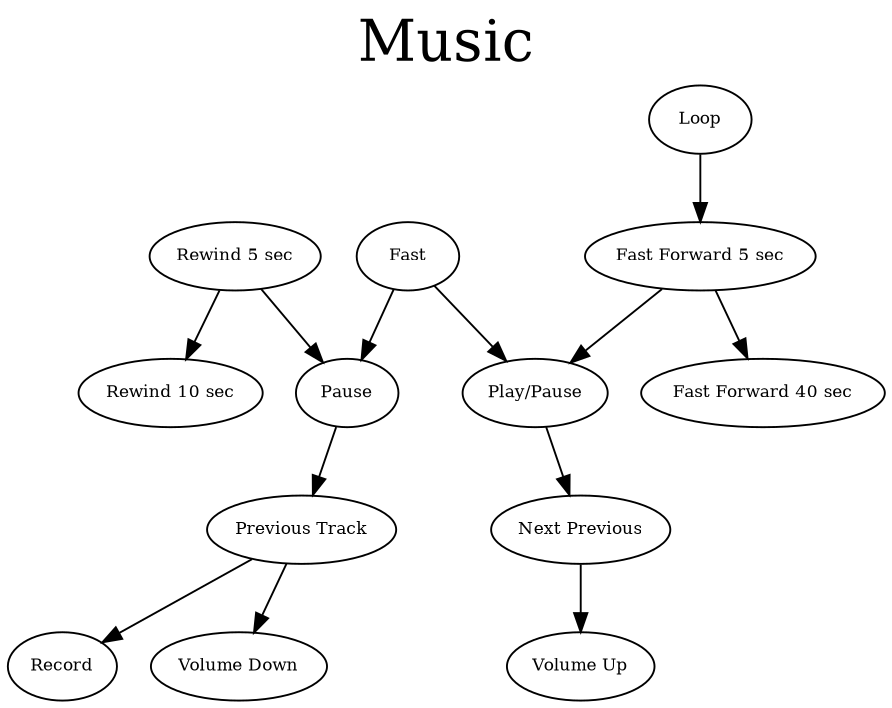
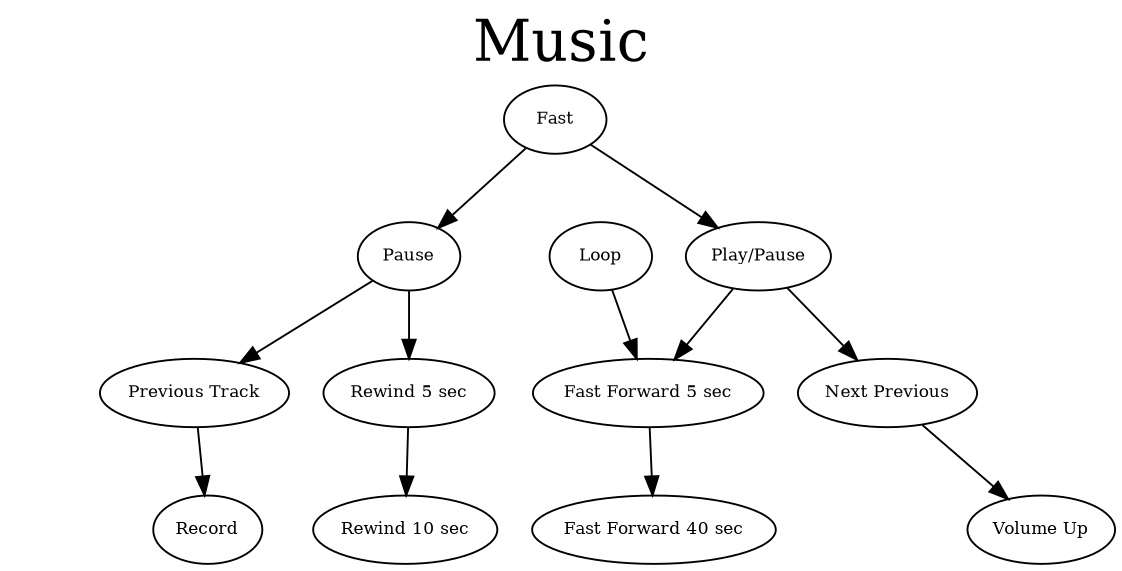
edge "Rewind 5 sec" -> "Pause": reversed
edge "Fast Forward 5 sec" -> "Play/Pause": reversed
node "Volume Down": removed
